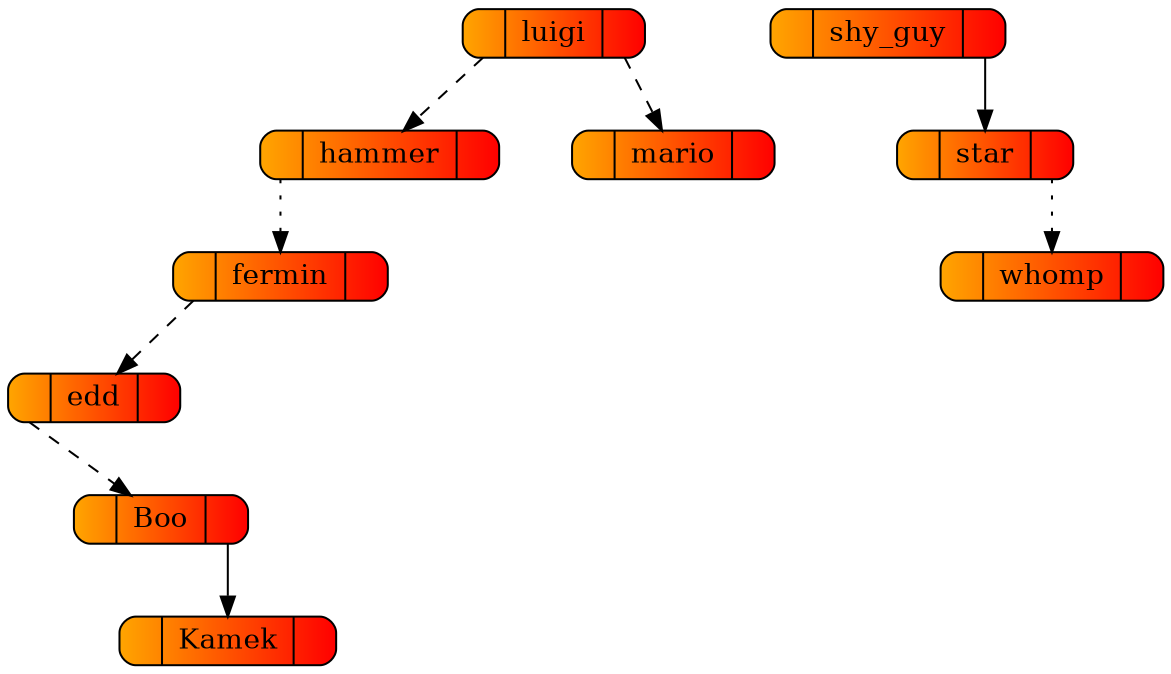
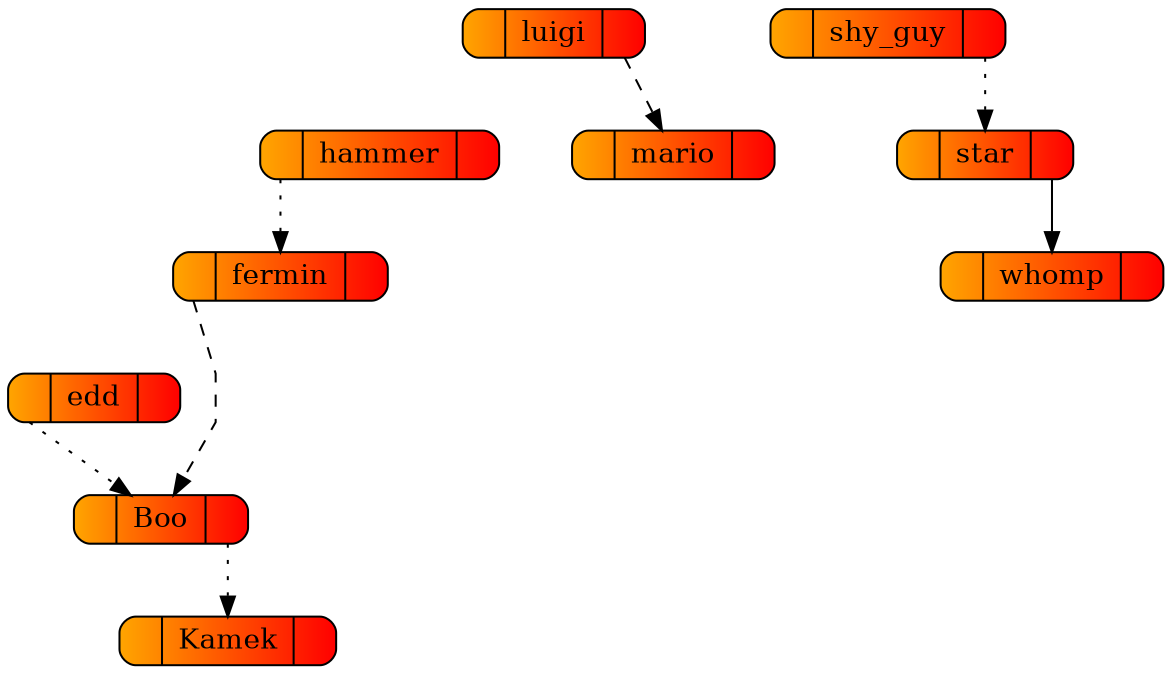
edge "shy_guy" -> "star": style solid -> dotted
edge "luigi" -> "hammer": removed
edge "star" -> "whomp": style dotted -> solid
edge "fermin" -> "edd": now "fermin" -> "Boo"
edge "edd" -> "Boo": style dashed -> dotted
edge "Boo" -> "Kamek": style solid -> dotted
